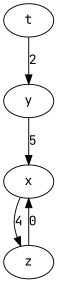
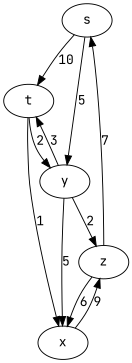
node "s": added
edge "y" -> "t": added, label "3"
edge "t" -> "x": added, label "1"
edge "y" -> "z": added, label "2"
edge "x" -> "z": label "4" -> "9"
edge "z" -> "x": label "0" -> "6"
